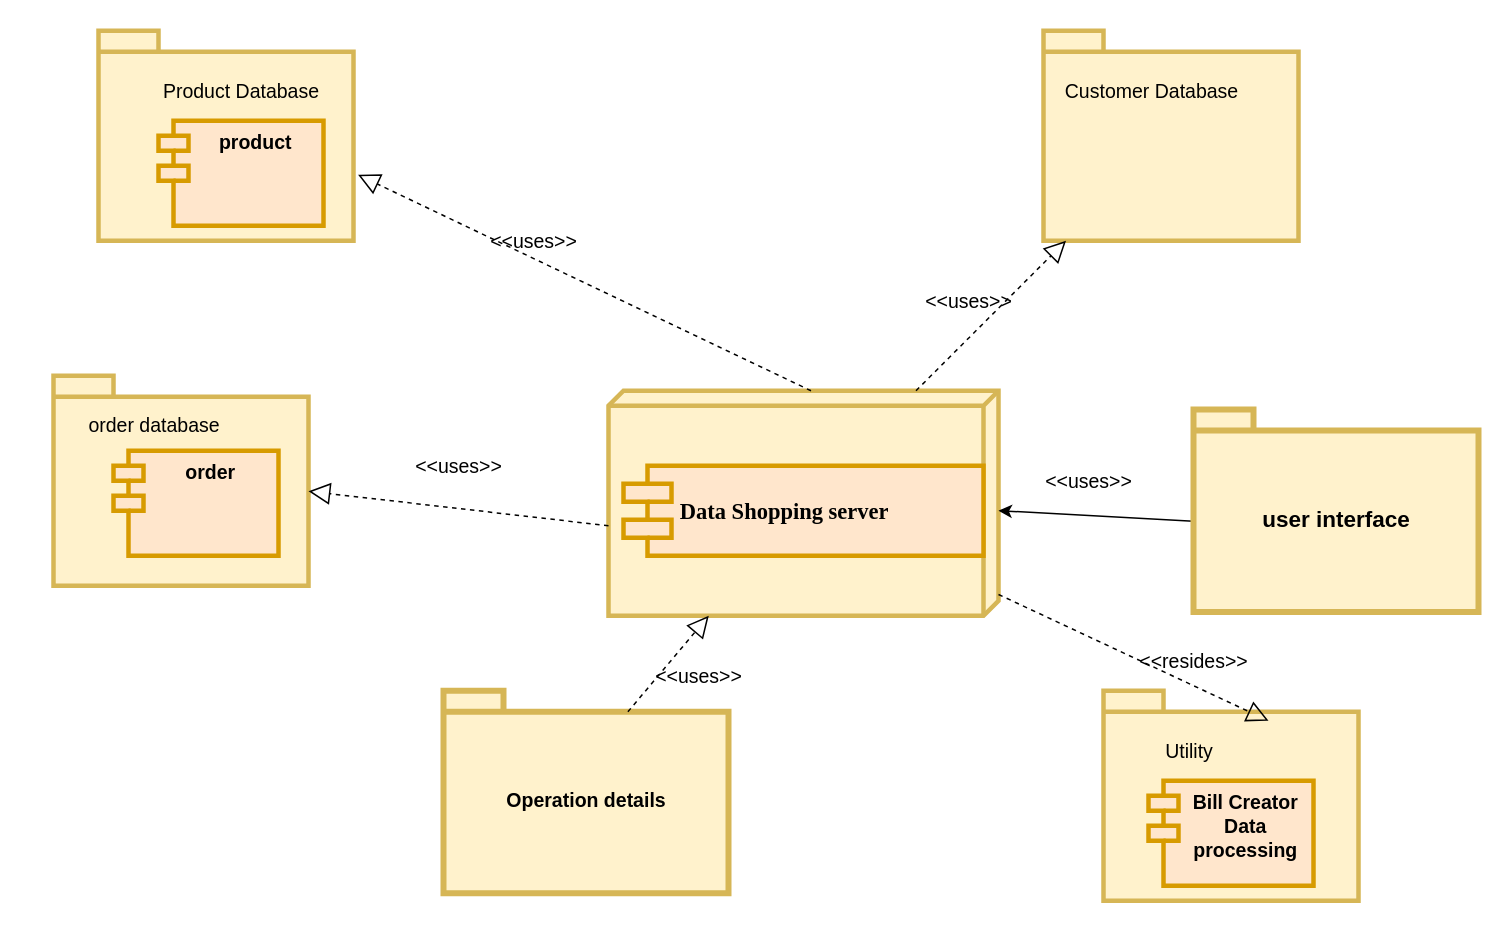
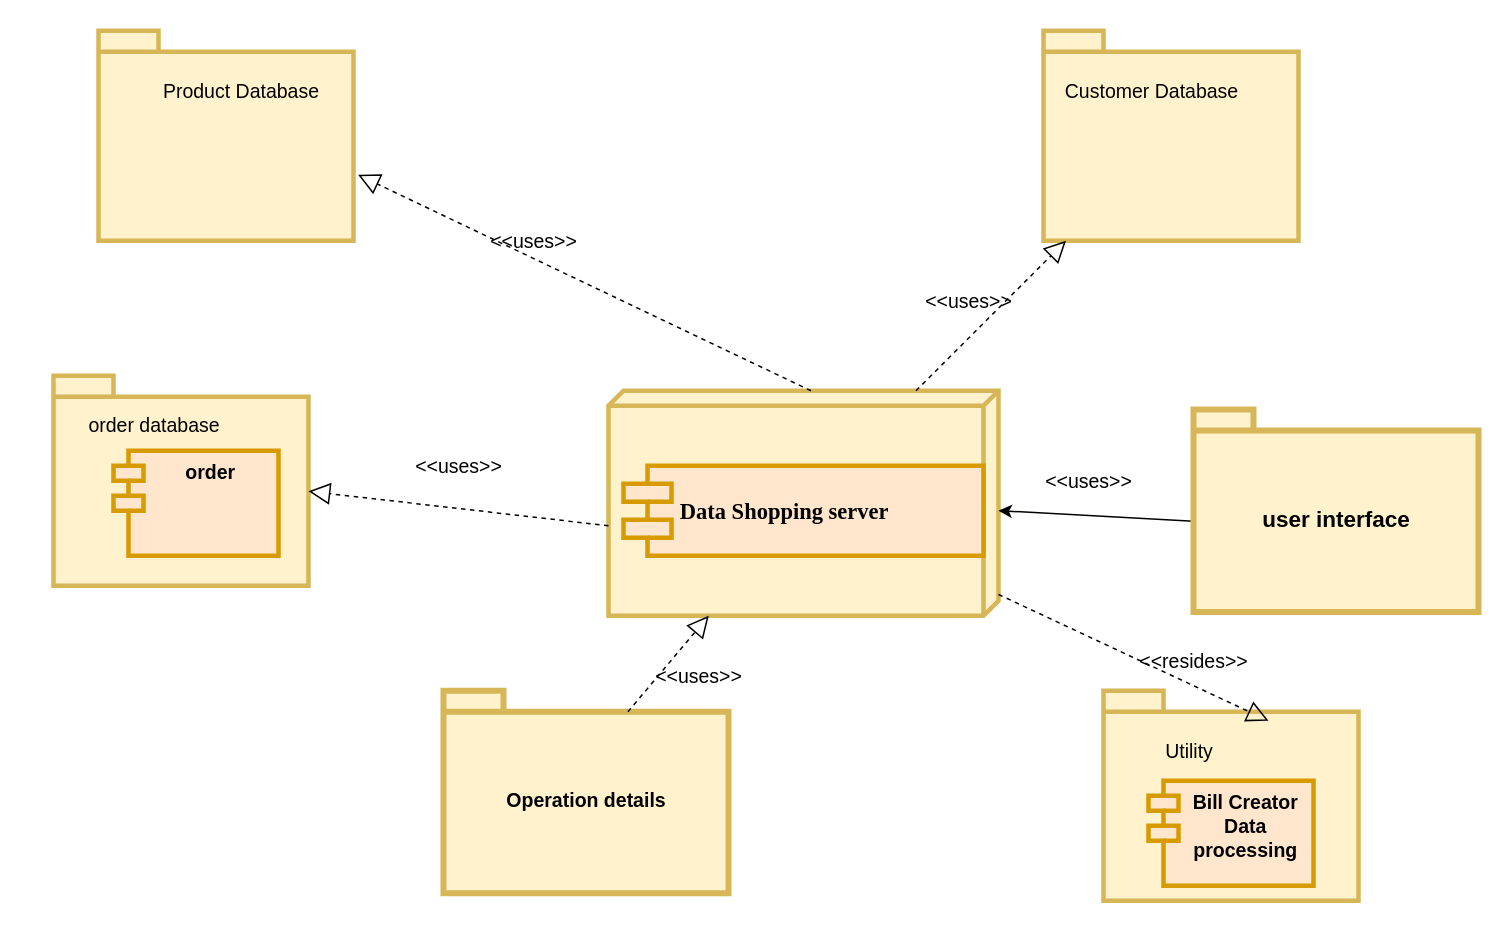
node "product": removed
